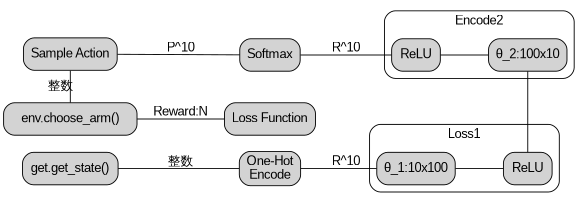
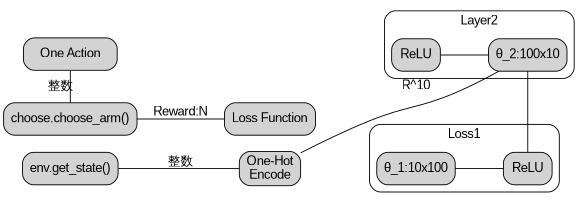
cluster "Encode2": label "Encode2" -> "Layer2"
node "Sample Action": label "Sample Action" -> "One Action"
node "Softmax": removed
node "env.choose_arm()": label "env.choose_arm()" -> "choose.choose_arm()"
node "get.get_state()": label "get.get_state()" -> "env.get_state()"
edge "One-Hot Encode" -- "θ_1:10x100": now "One-Hot Encode" -- "θ_2:100x10"
